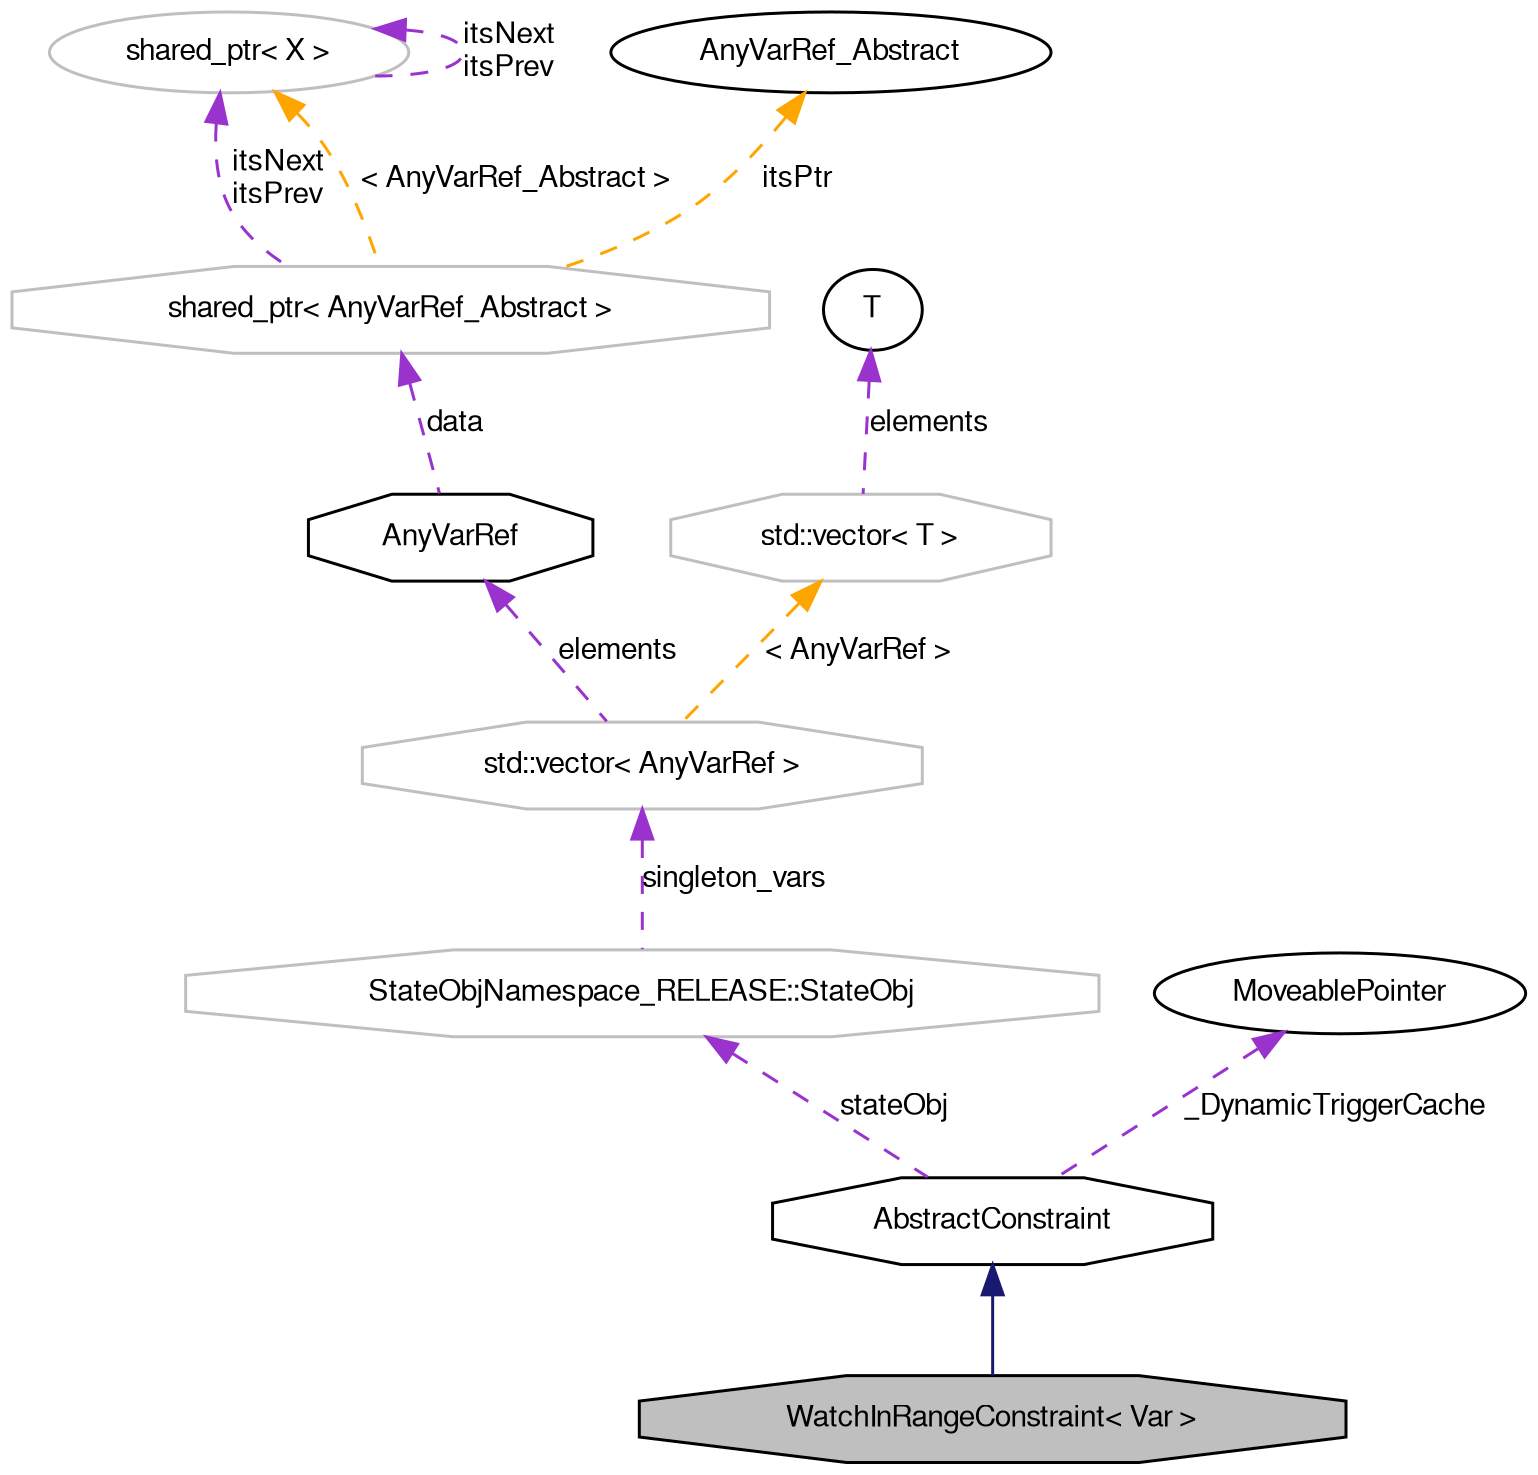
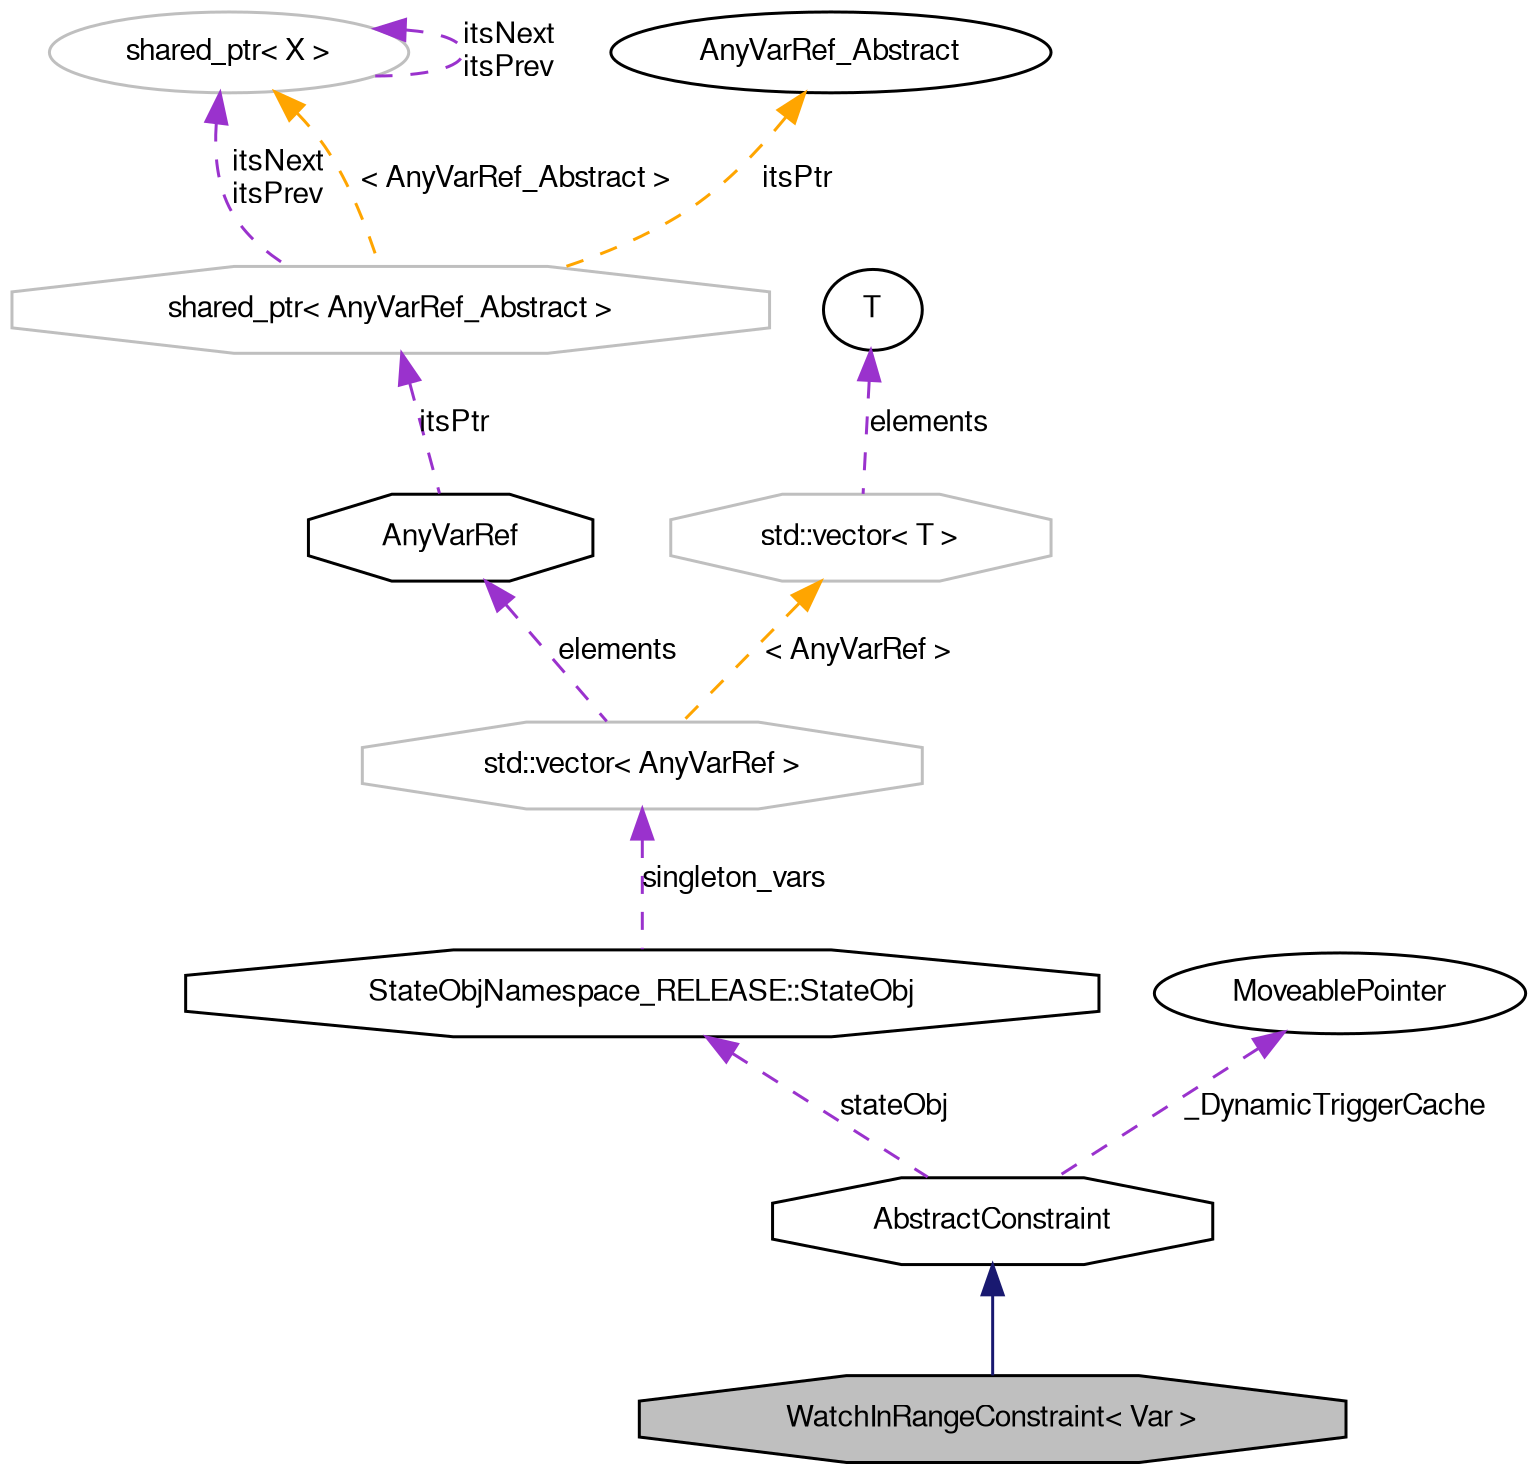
edge "AnyVarRef" -> "shared_ptr< AnyVarRef_Abstract >": label "data" -> "itsPtr"
node "StateObjNamespace_RELEASE::StateObj": color grey75 -> black
